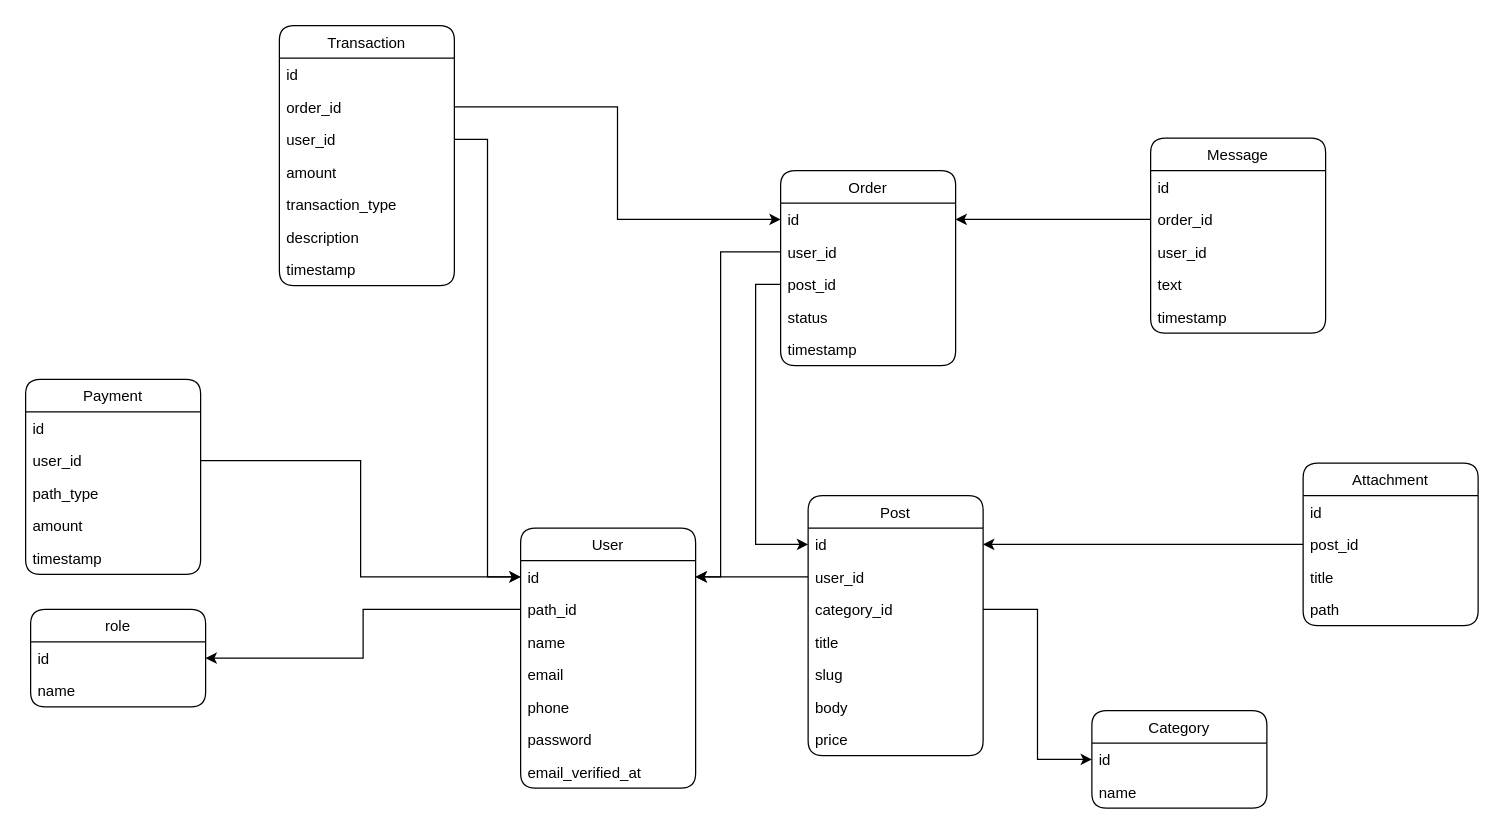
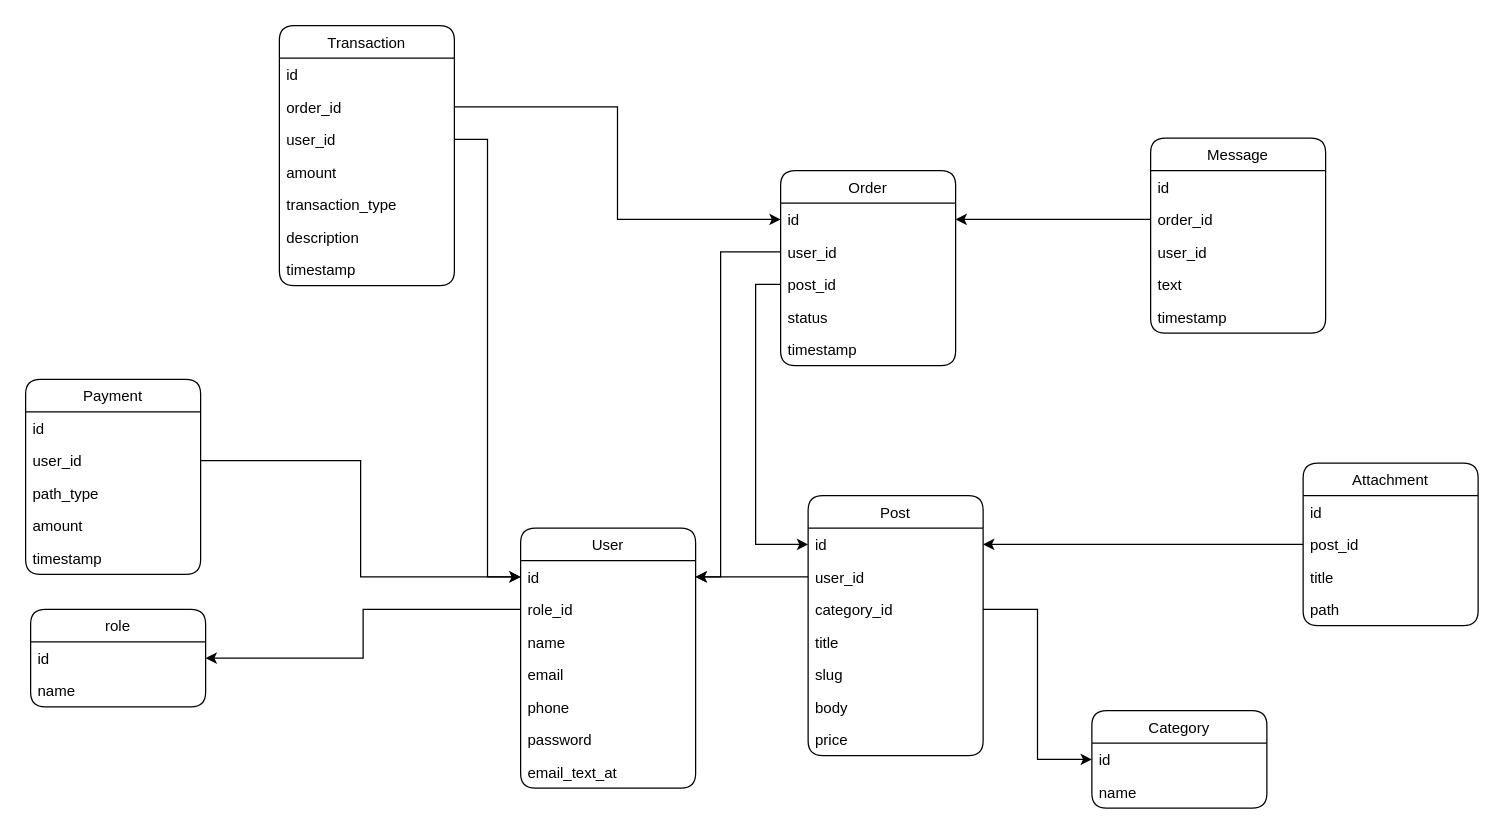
node "path_id": label "path_id" -> "role_id"
node "email_verified_at": label "email_verified_at" -> "email_text_at"
